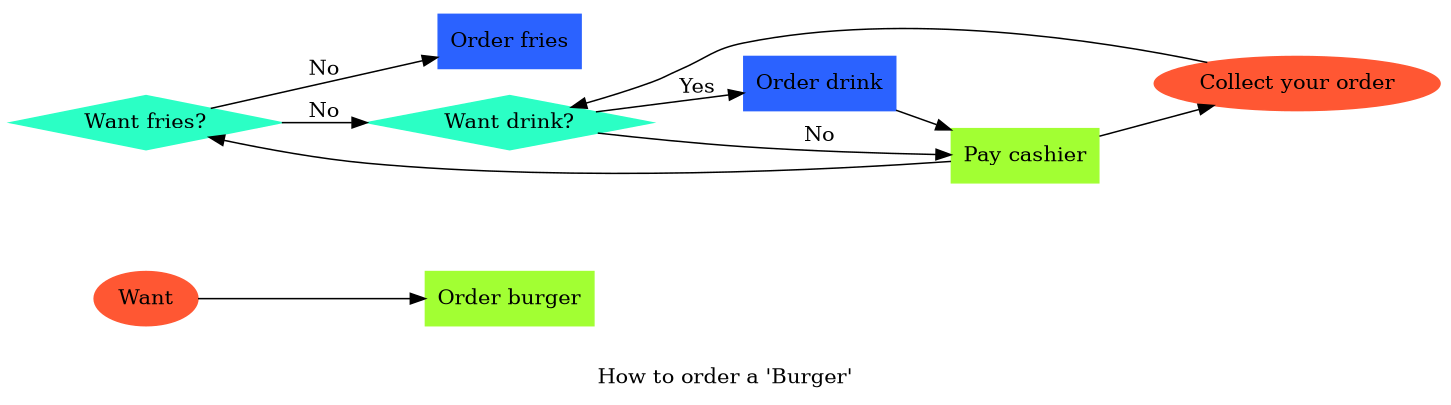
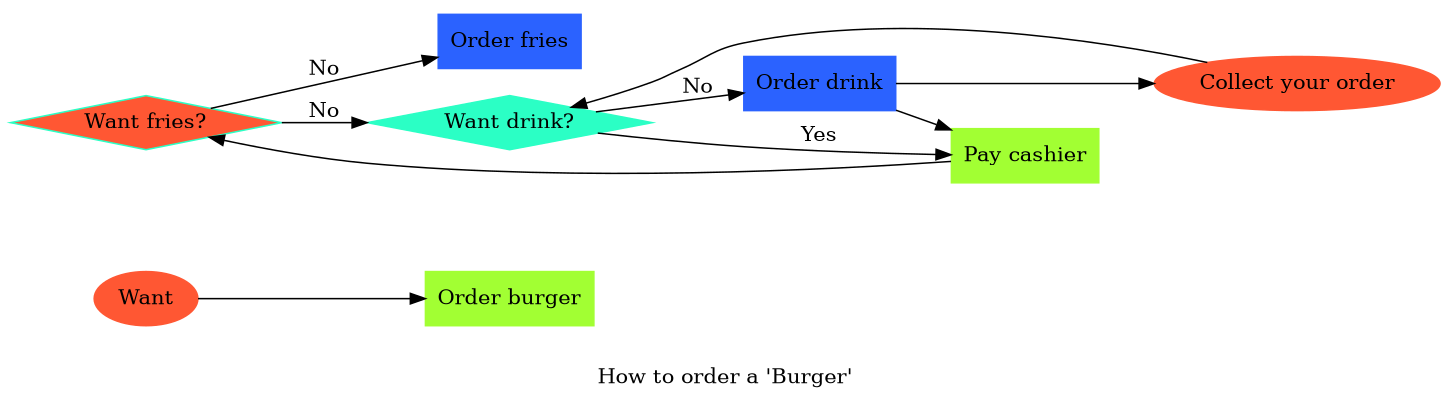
edge "Want drink?" -> "Order drink": label "Yes" -> "No"
node "Want fries?": fillcolor #2bffc5 -> #ff5733
edge "Pay cashier" -> "Collect your order": now "Order drink" -> "Collect your order"
edge "Want drink?" -> "Pay cashier": label "No" -> "Yes"
